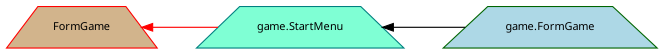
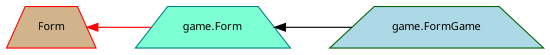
node "FormGame": label "FormGame" -> "Form"
node "game.StartMenu": label "game.StartMenu" -> "game.Form"
